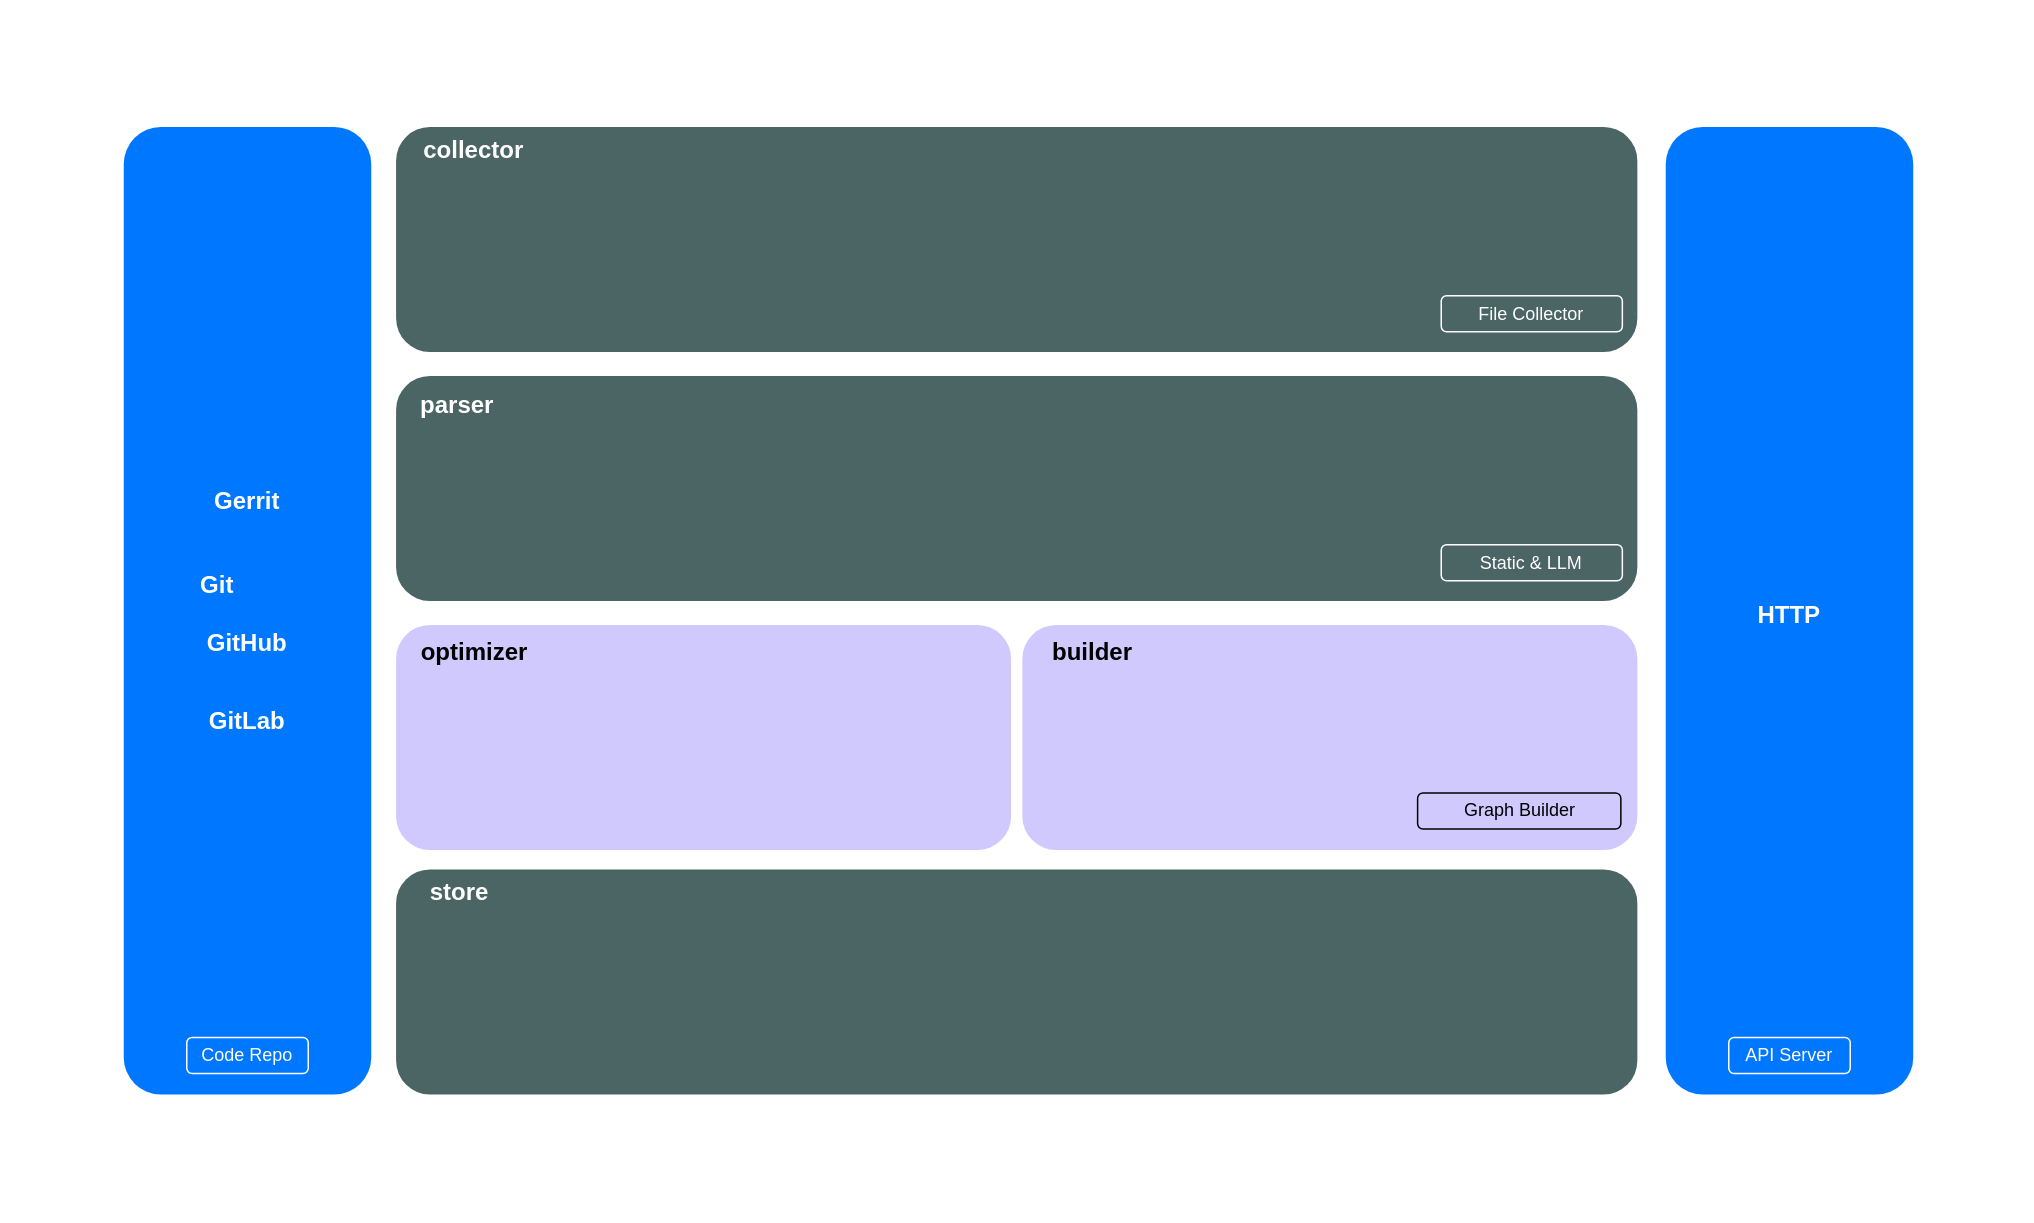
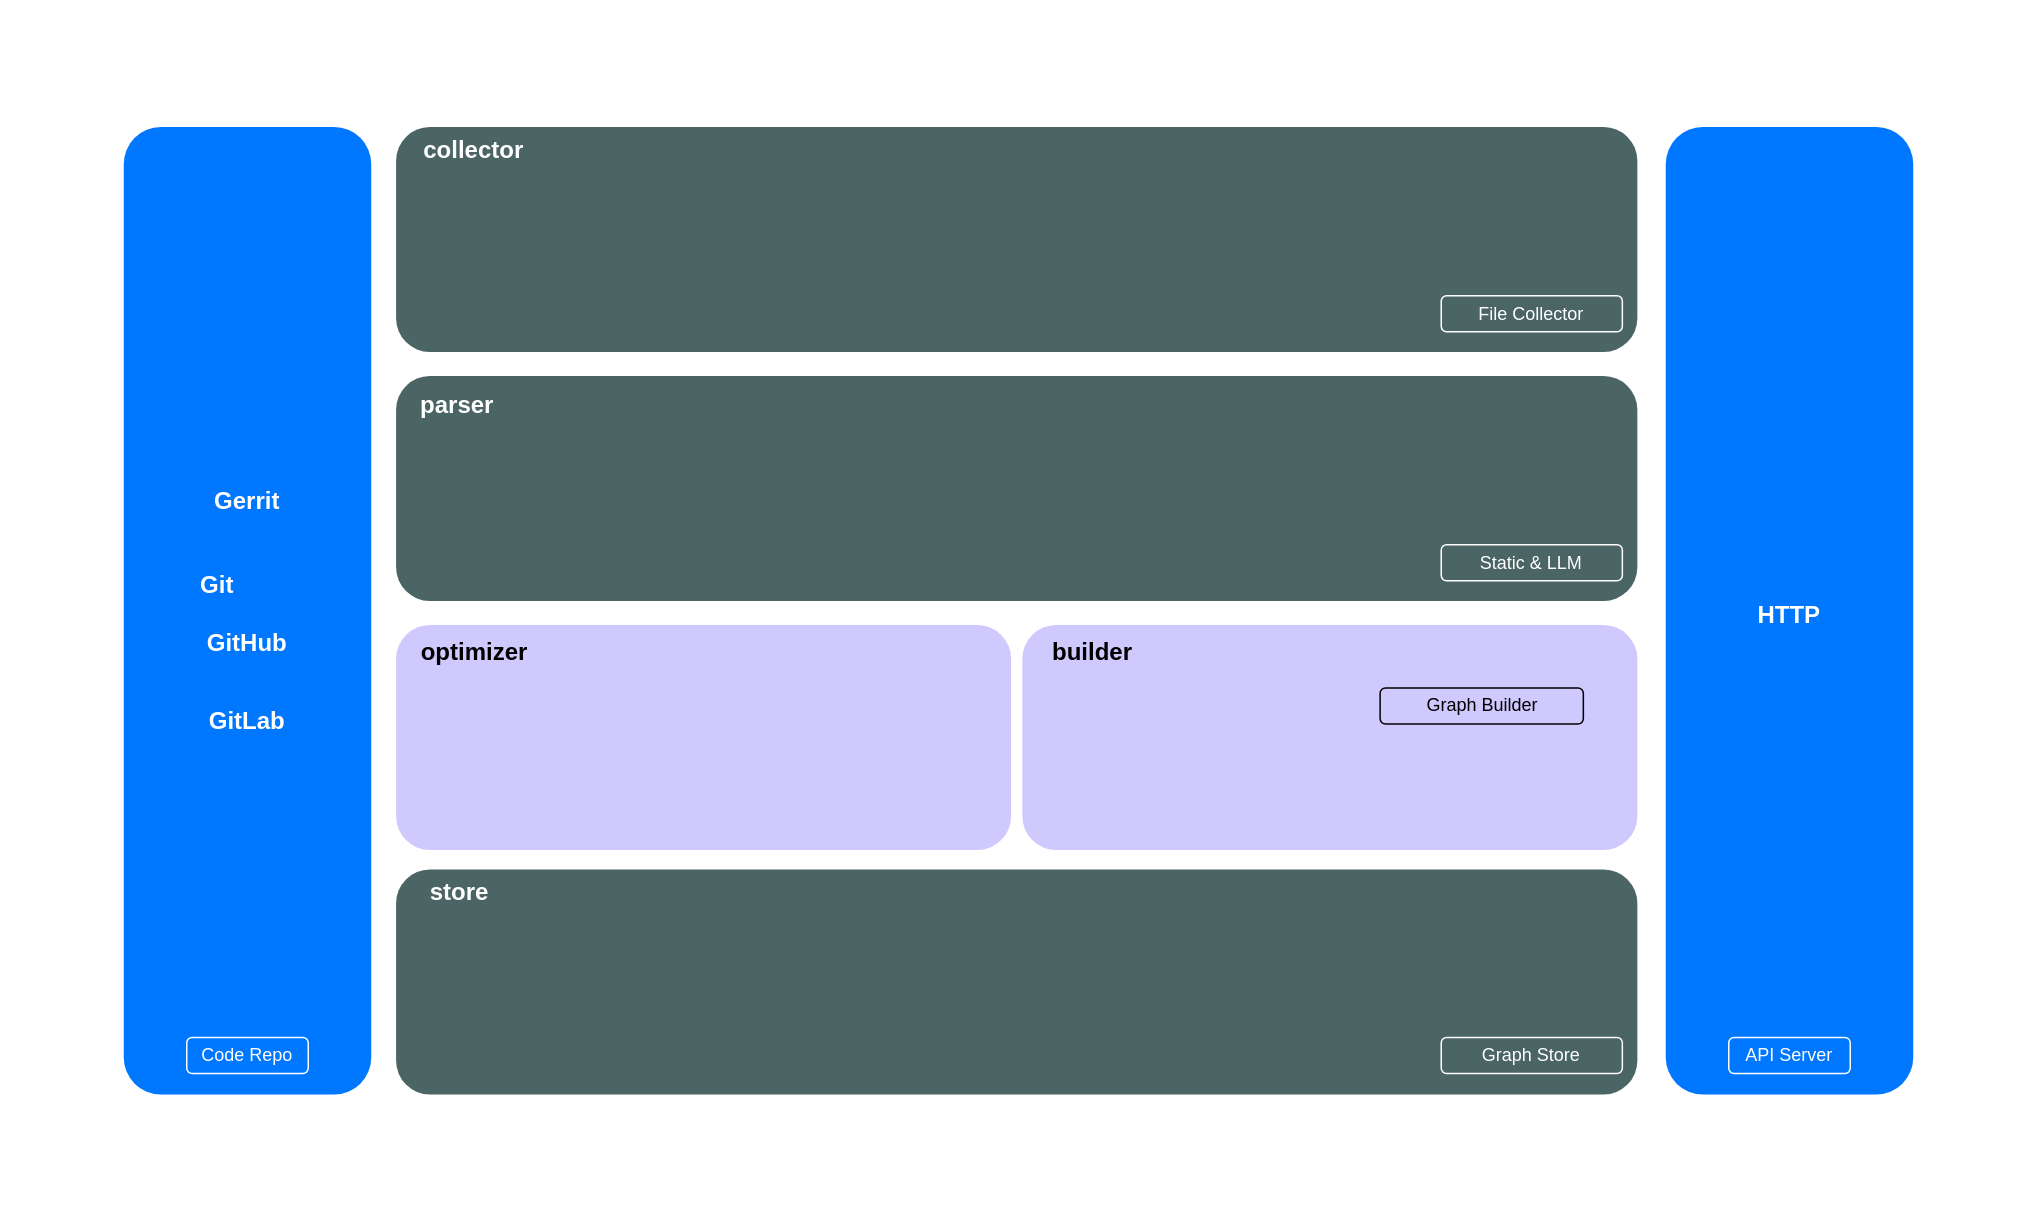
node "Graph Builder": moved (1519, 811) -> (1482, 706)
node "Graph Store": added
